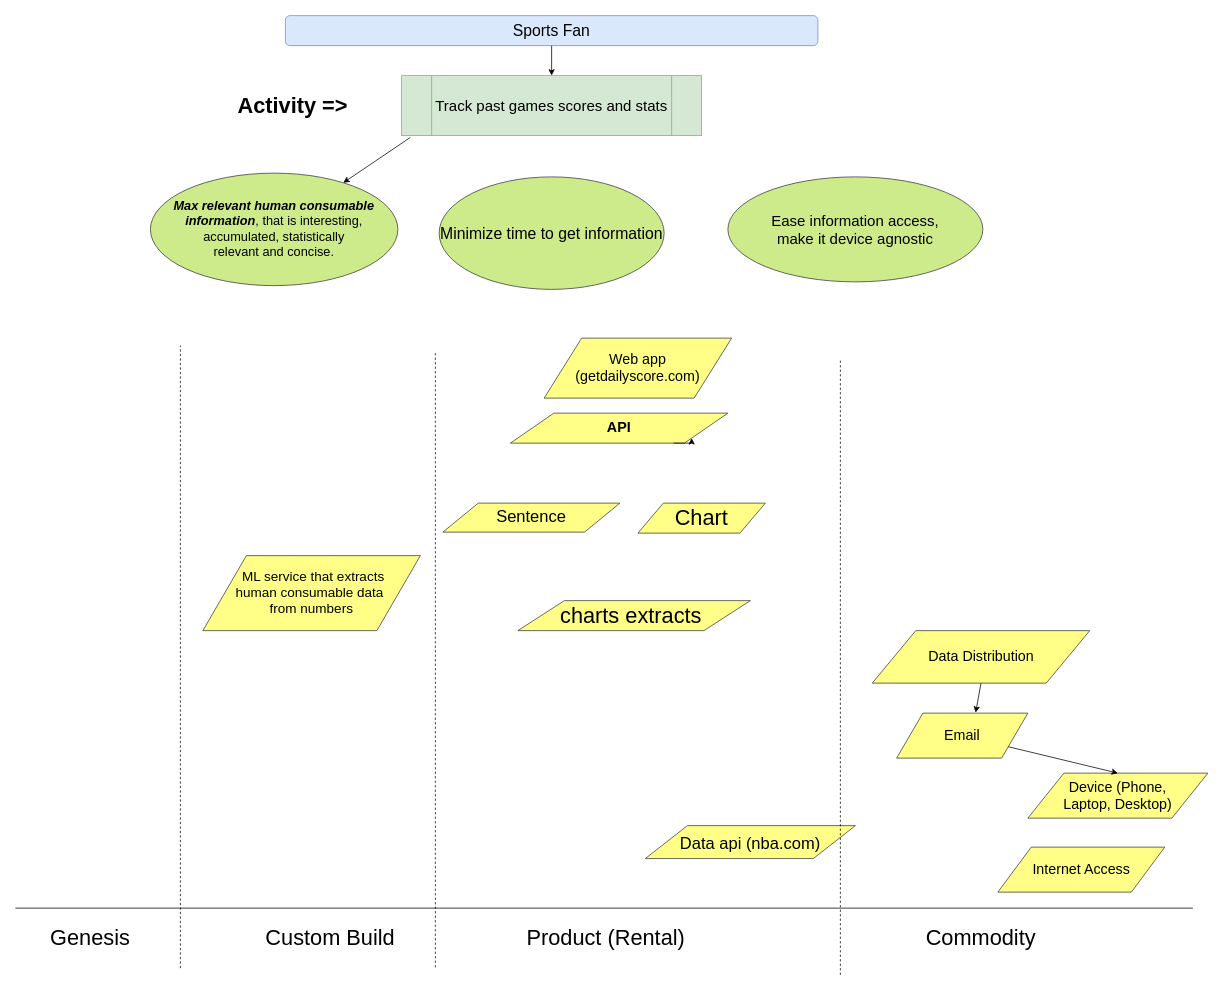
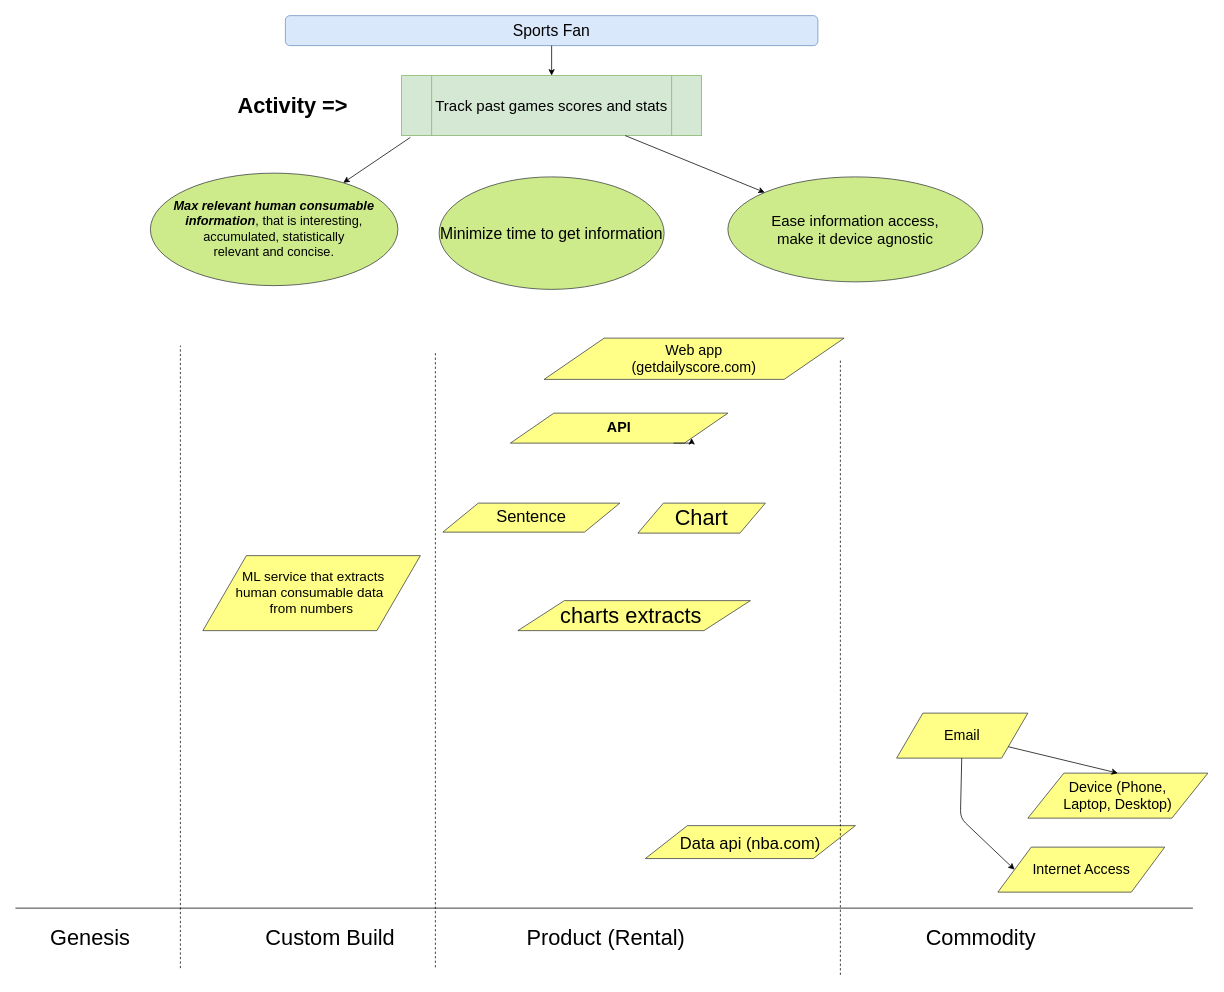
edge "Track past games scores and stats" -> "Ease information access, make it device agnostic": added
node "Web app (getdailyscore.com)": size 188x60 -> 300x41
node "Data Distribution": removed
edge "Data Distribution" -> "Email": removed
edge "Email" -> "Internet Access": added
